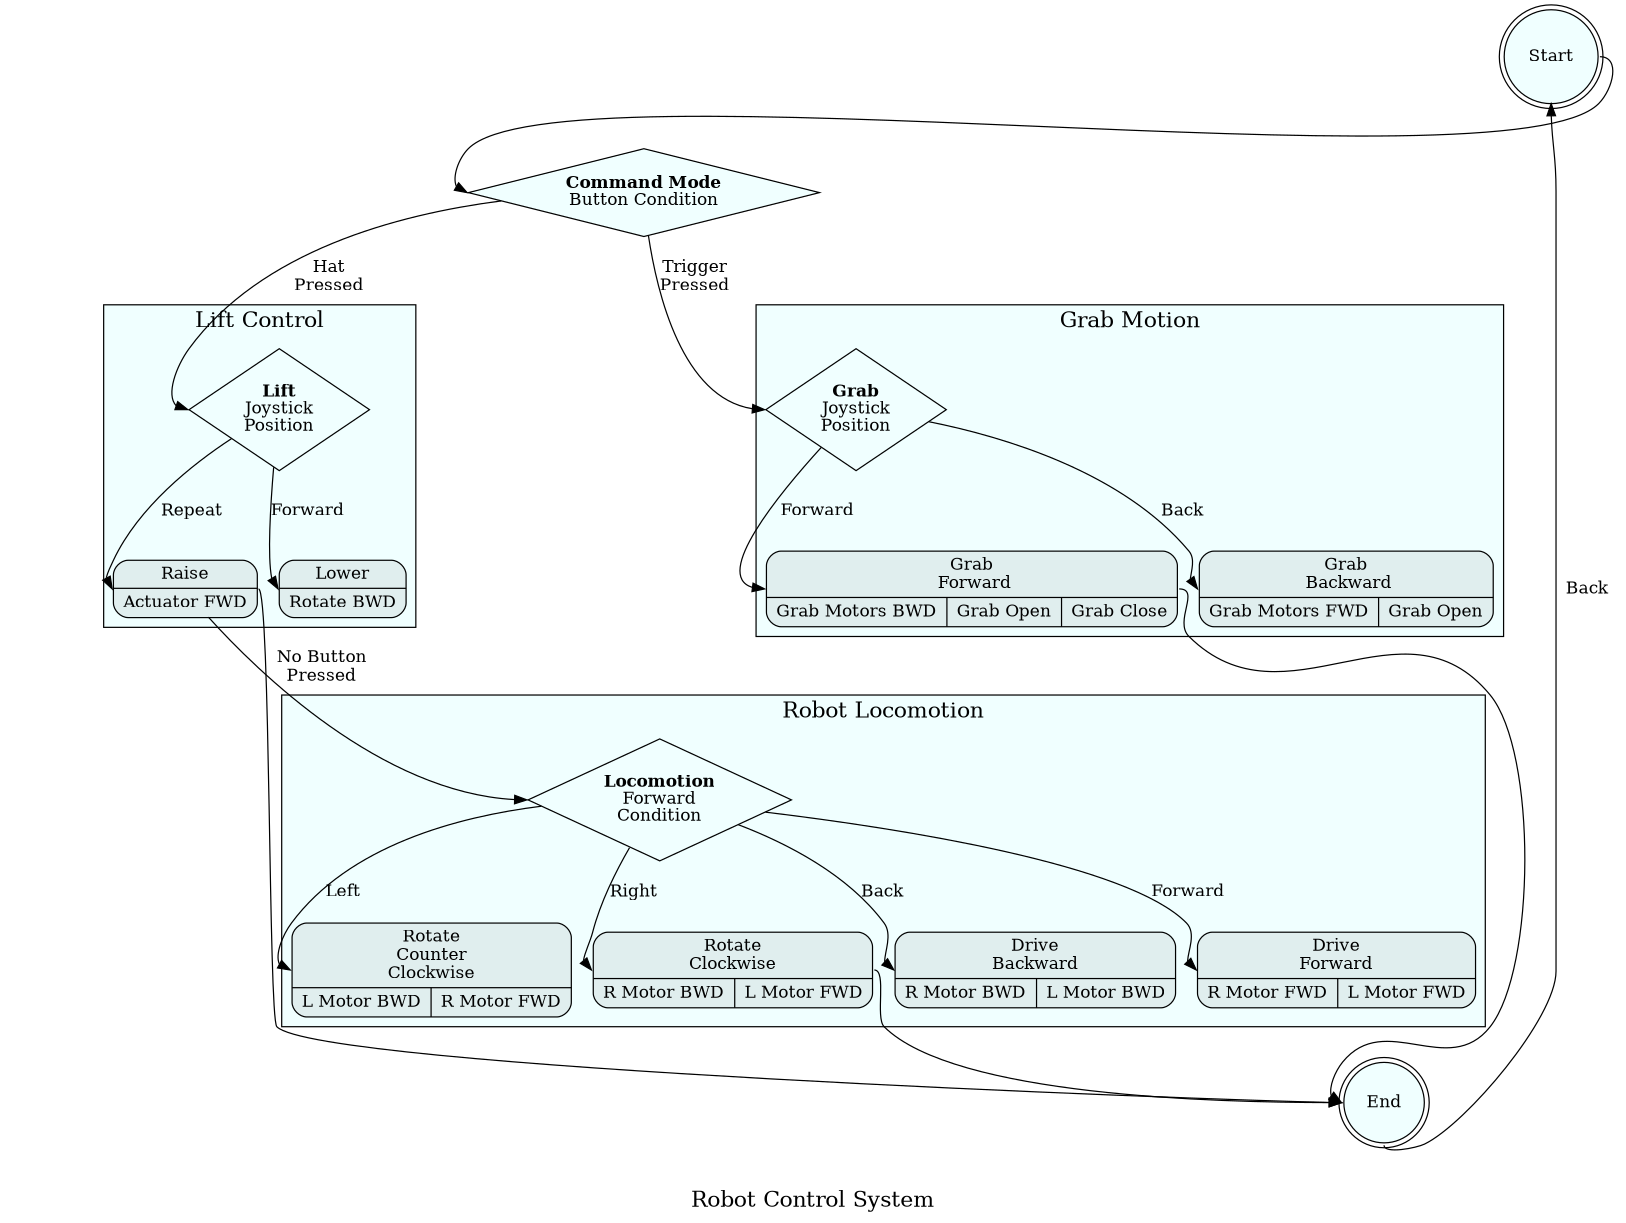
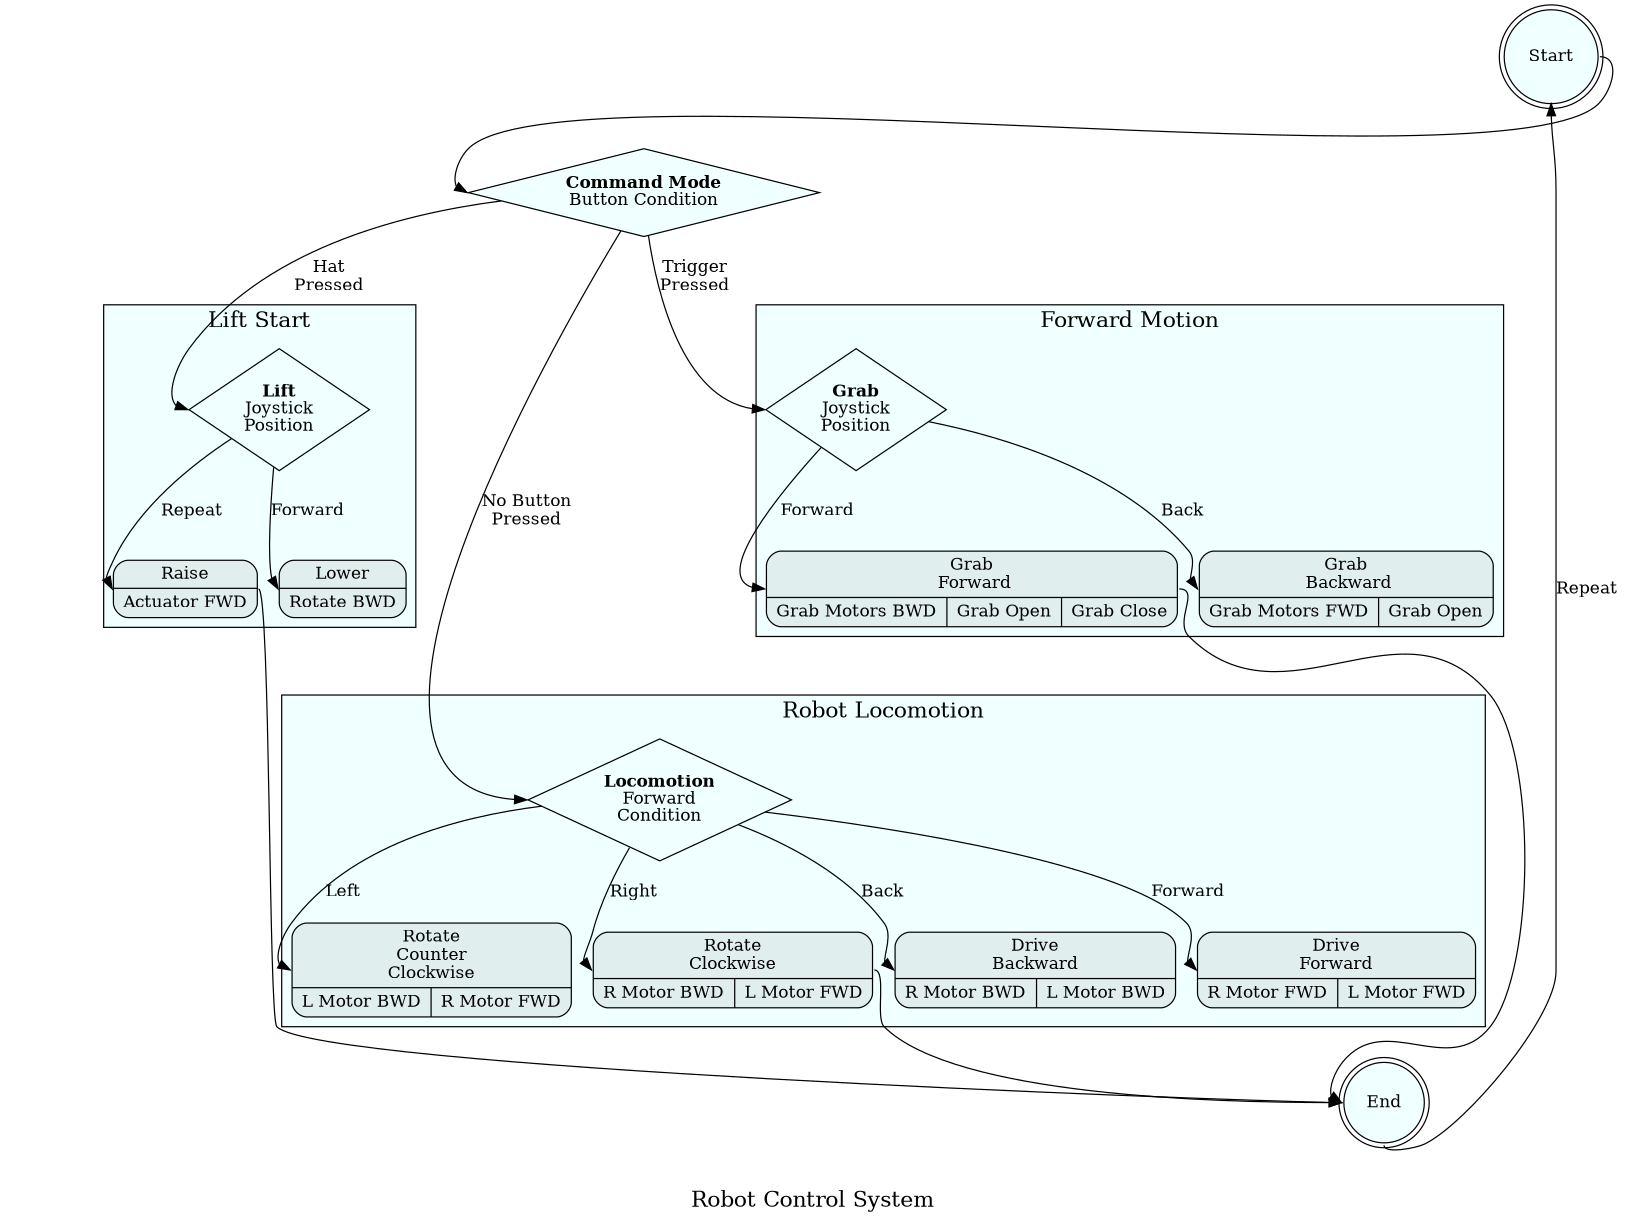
cluster "Lift Control": label "Lift Control" -> "Lift Start"
cluster "Grab Motion": label "Grab Motion" -> "Forward Motion"
edge "End" -> "Start": label "Back" -> "Repeat"
edge "Raise" -> "Locomotion": now "Command Mode" -> "Locomotion"
